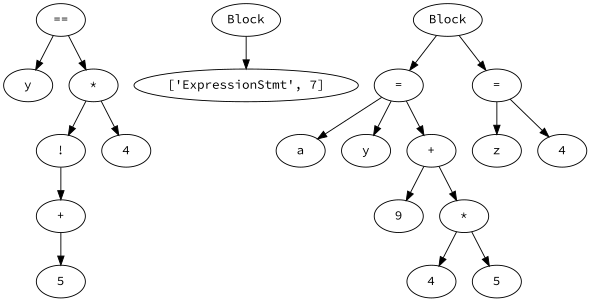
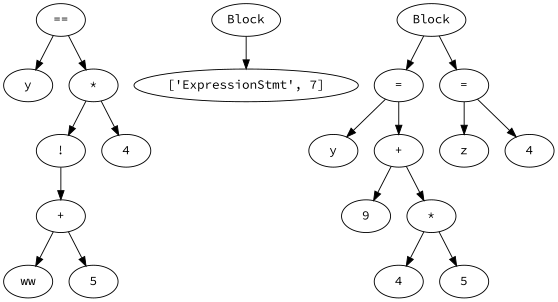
node "a": removed
node "ww": added
